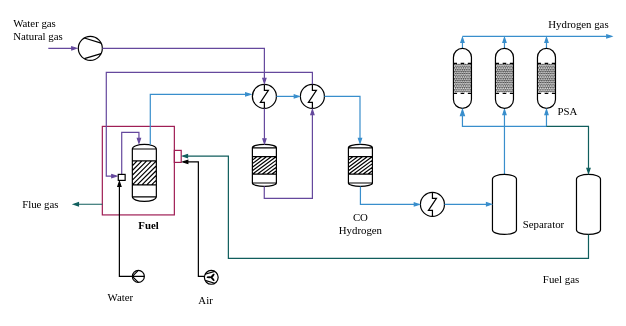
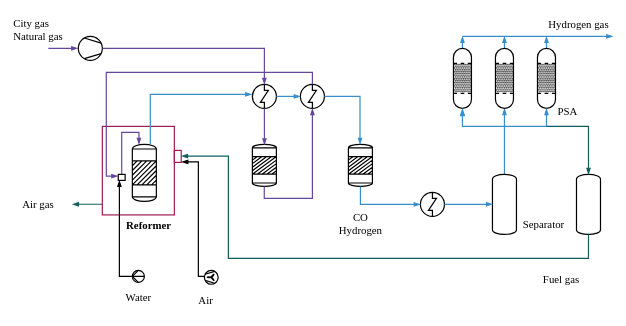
node "Water gas Natural gas": label "Water gas Natural gas" -> "City gas Natural gas"
node "Flue gas": label "Flue gas" -> "Air gas"
node "Fuel": label "Fuel" -> "Reformer"
node "Water": moved (120, 298) -> (138, 298)
